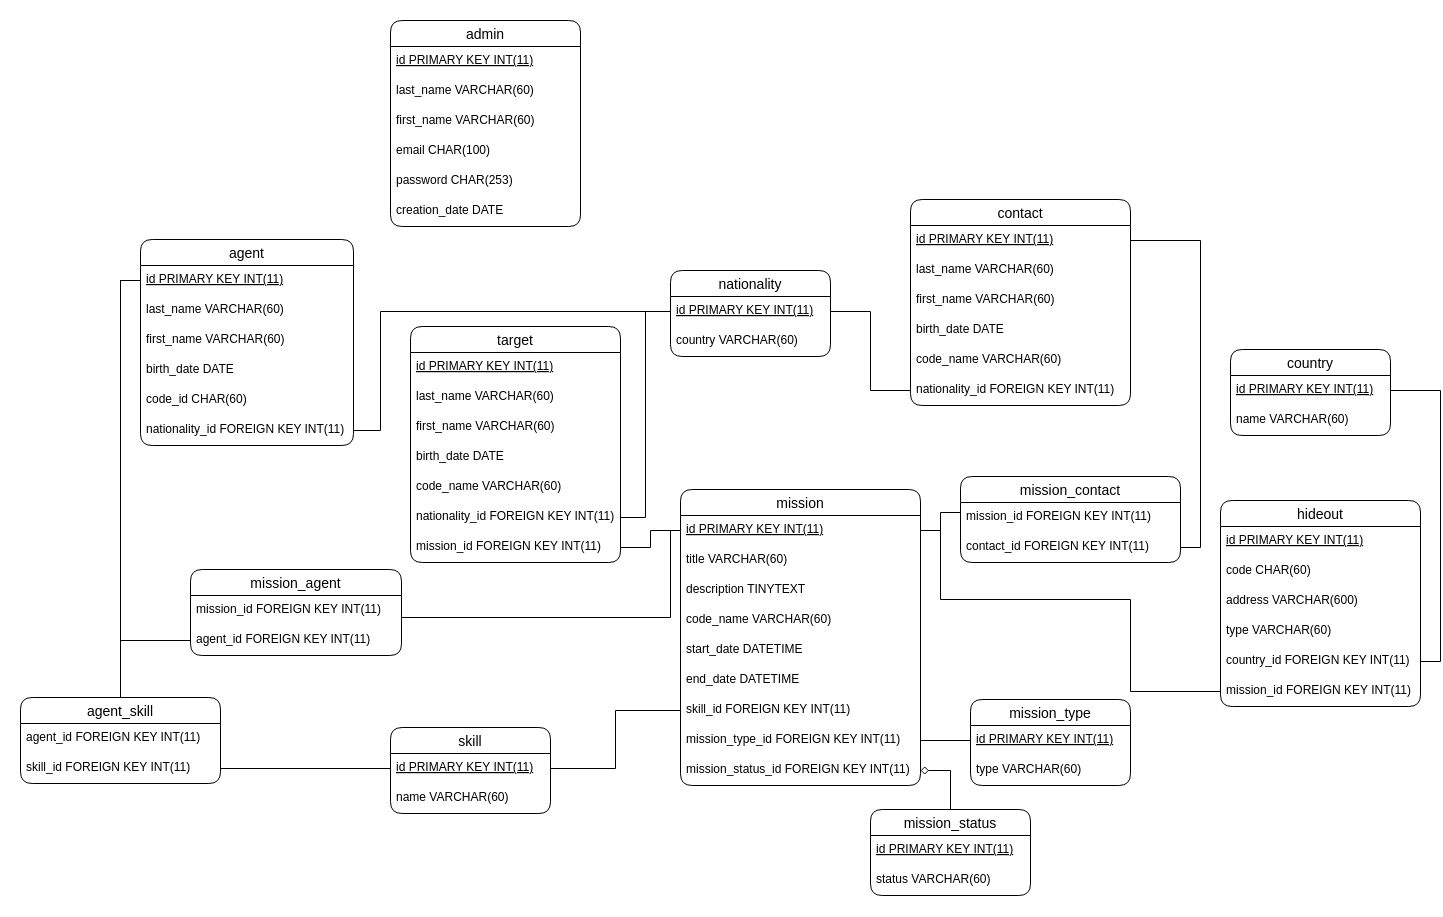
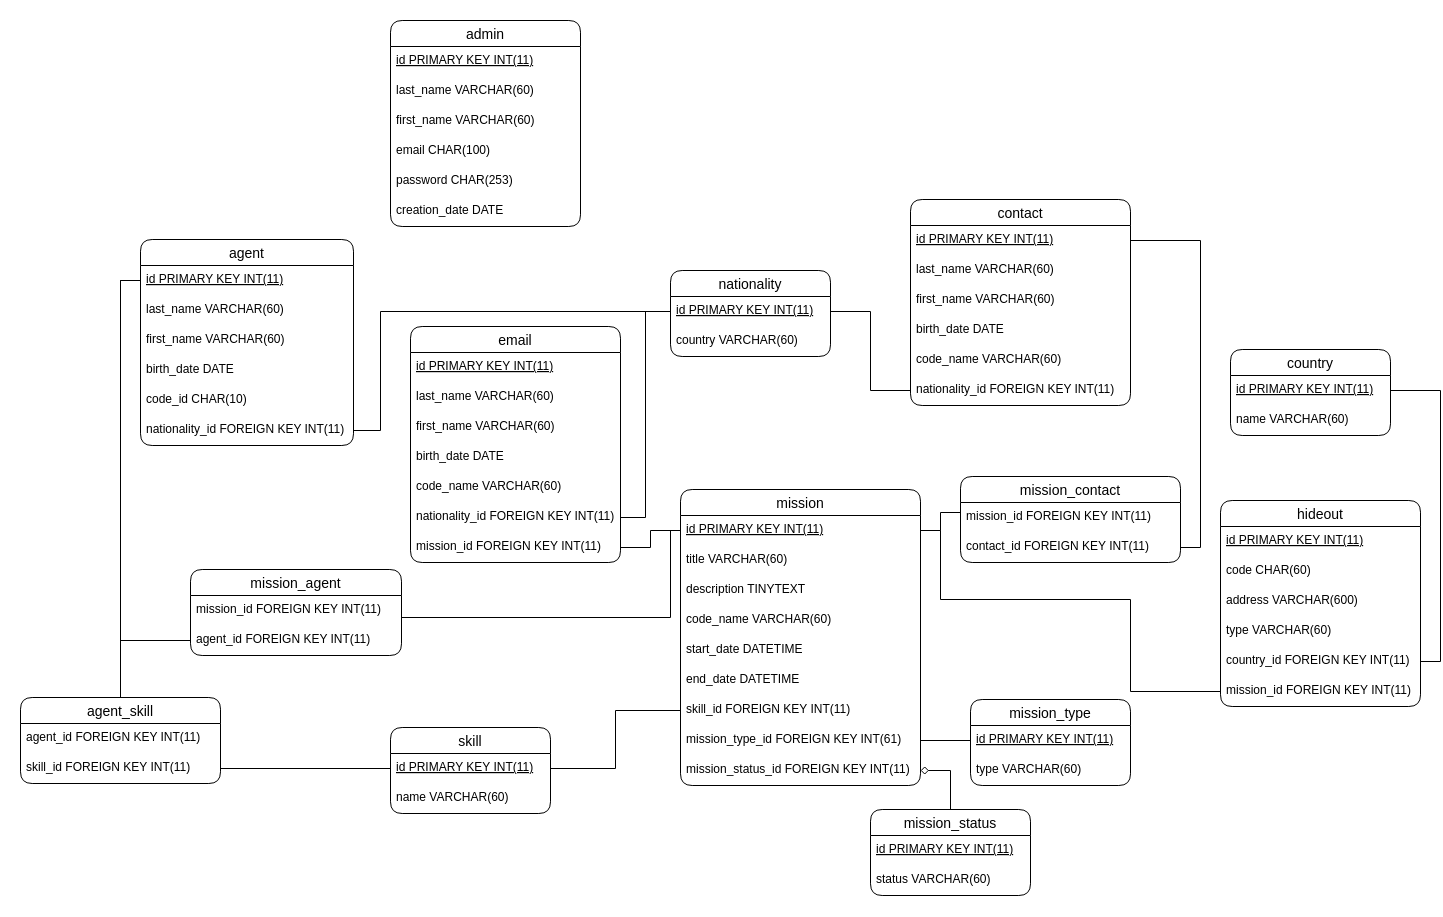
node "target": label "target" -> "email"
node "code_id CHAR(60)": label "code_id CHAR(60)" -> "code_id CHAR(10)"
node "mission_type_id FOREIGN KEY INT(11)": label "mission_type_id FOREIGN KEY INT(11)" -> "mission_type_id FOREIGN KEY INT(61)"
